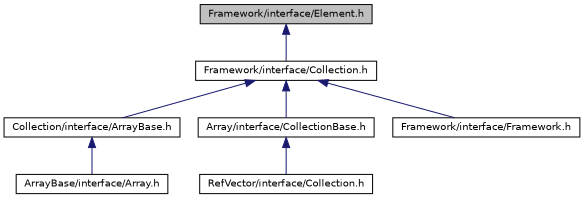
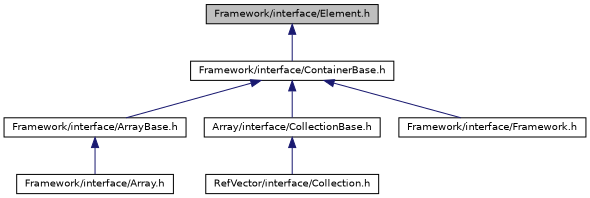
node "Framework/interface/Collection.h": label "Framework/interface/Collection.h" -> "Framework/interface/ContainerBase.h"
node "Collection/interface/ArrayBase.h": label "Collection/interface/ArrayBase.h" -> "Framework/interface/ArrayBase.h"
node "ArrayBase/interface/Array.h": label "ArrayBase/interface/Array.h" -> "Framework/interface/Array.h"
